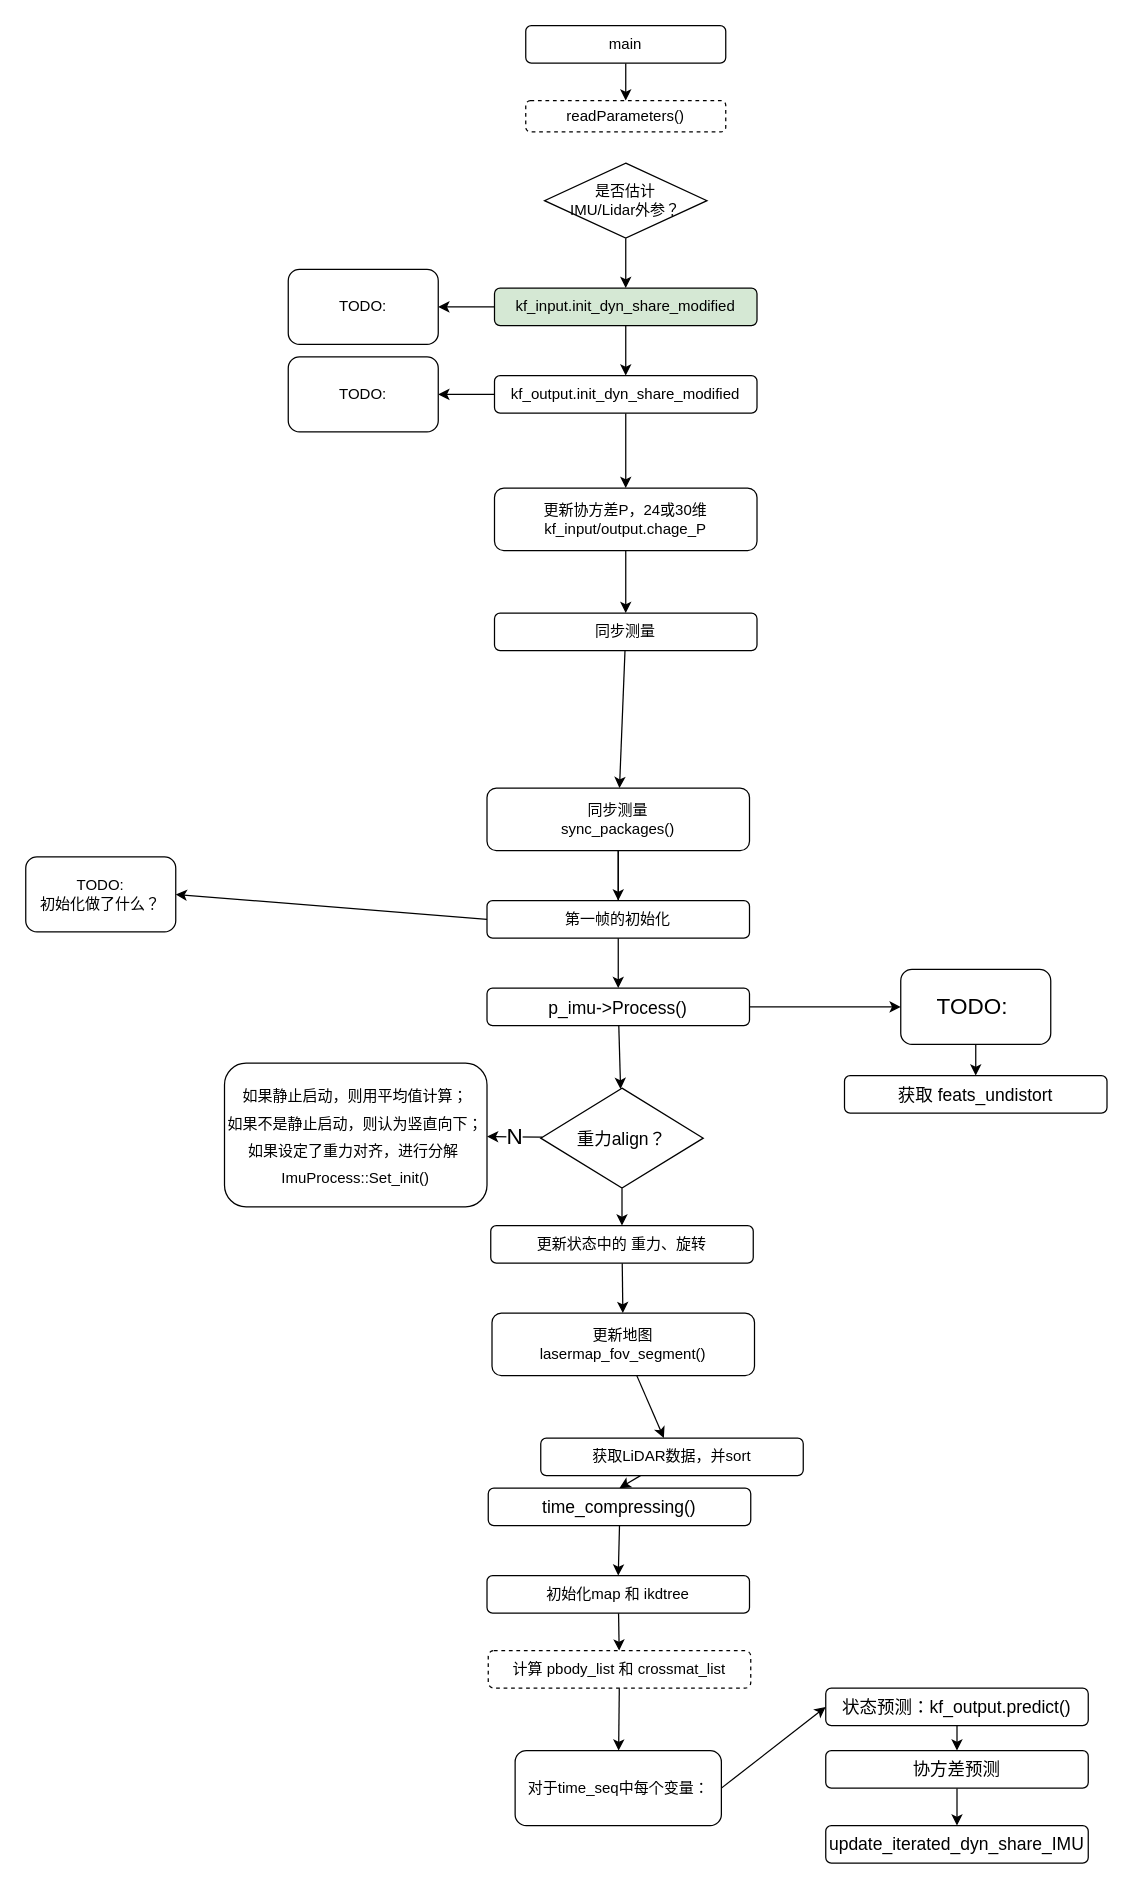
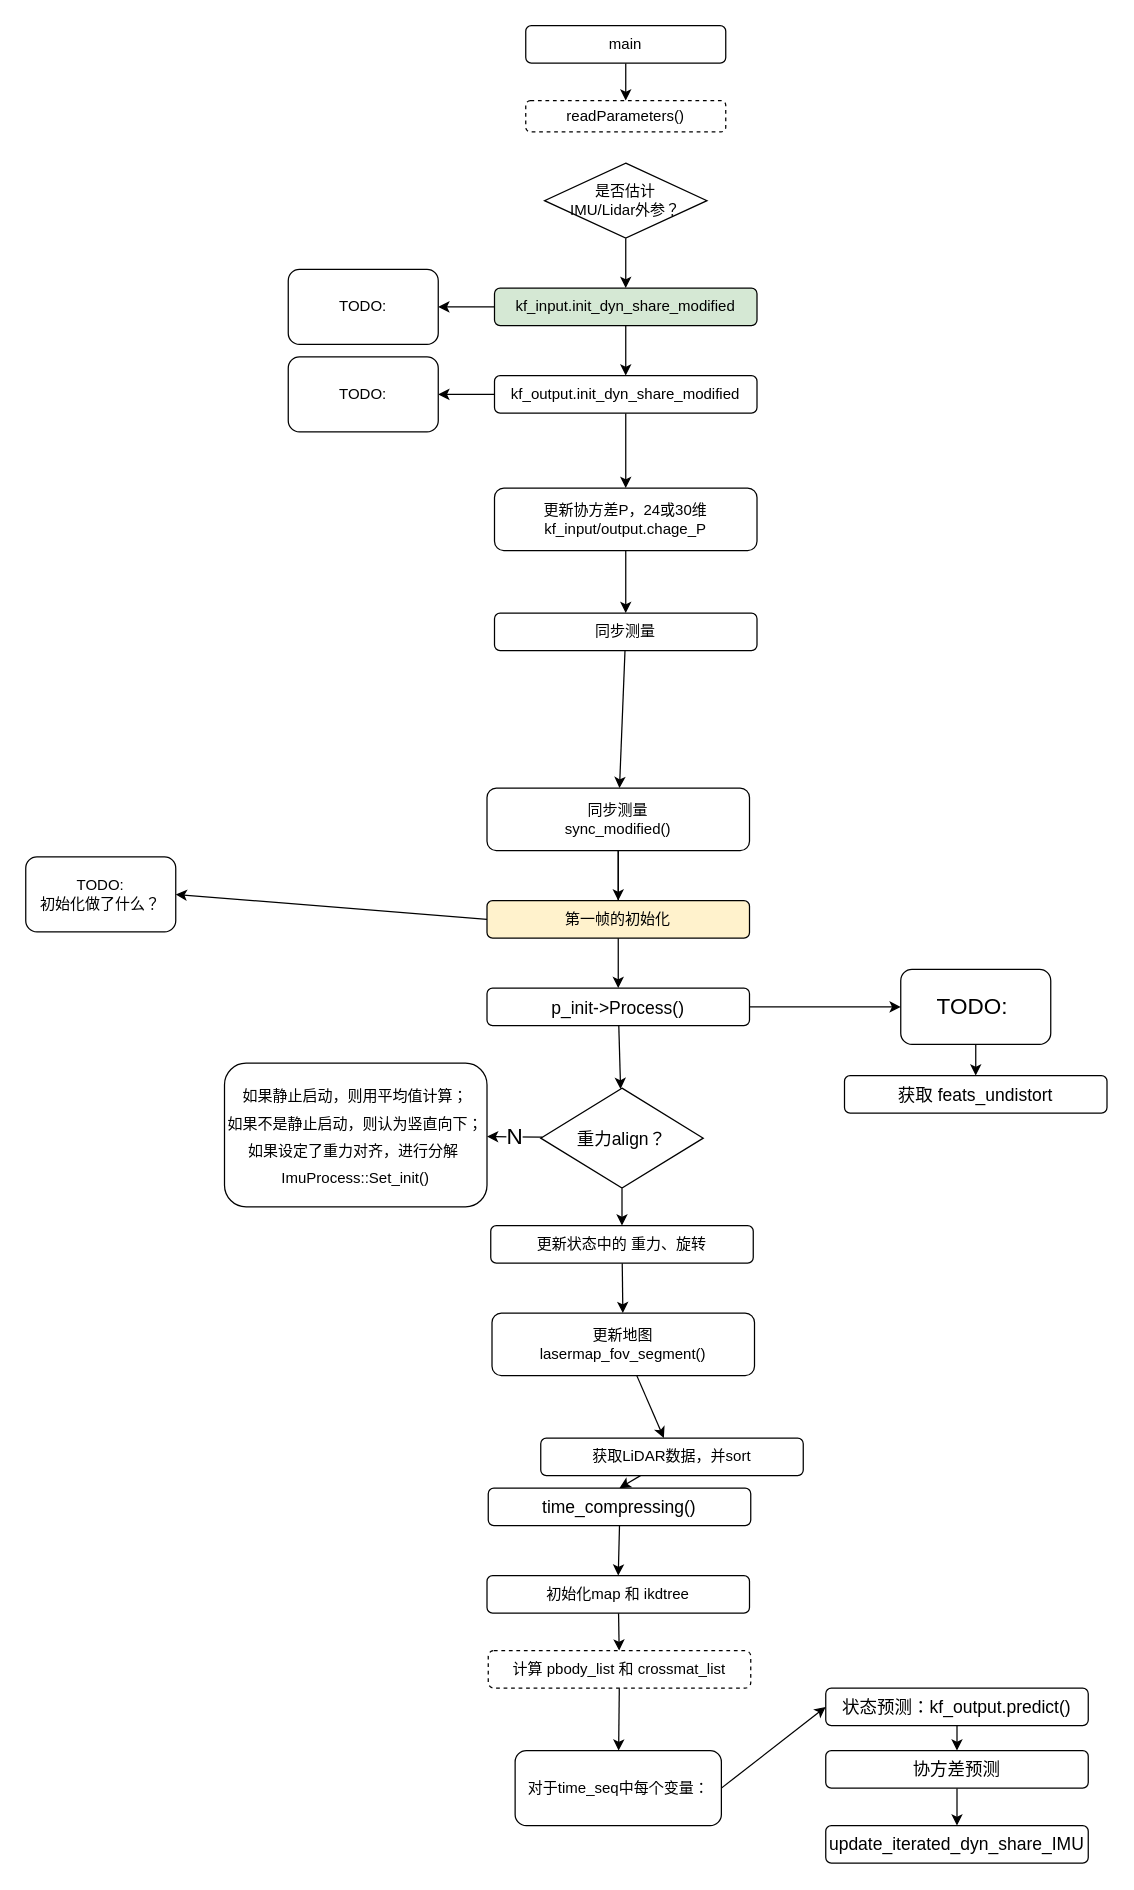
node "同步测量 sync_packages()": label "同步测量 sync_packages()" -> "同步测量 sync_modified()"
node "第一帧的初始化": fillcolor #ffffff -> #fff2cc
node "p_imu->Process()": label "p_imu->Process()" -> "p_init->Process()"
